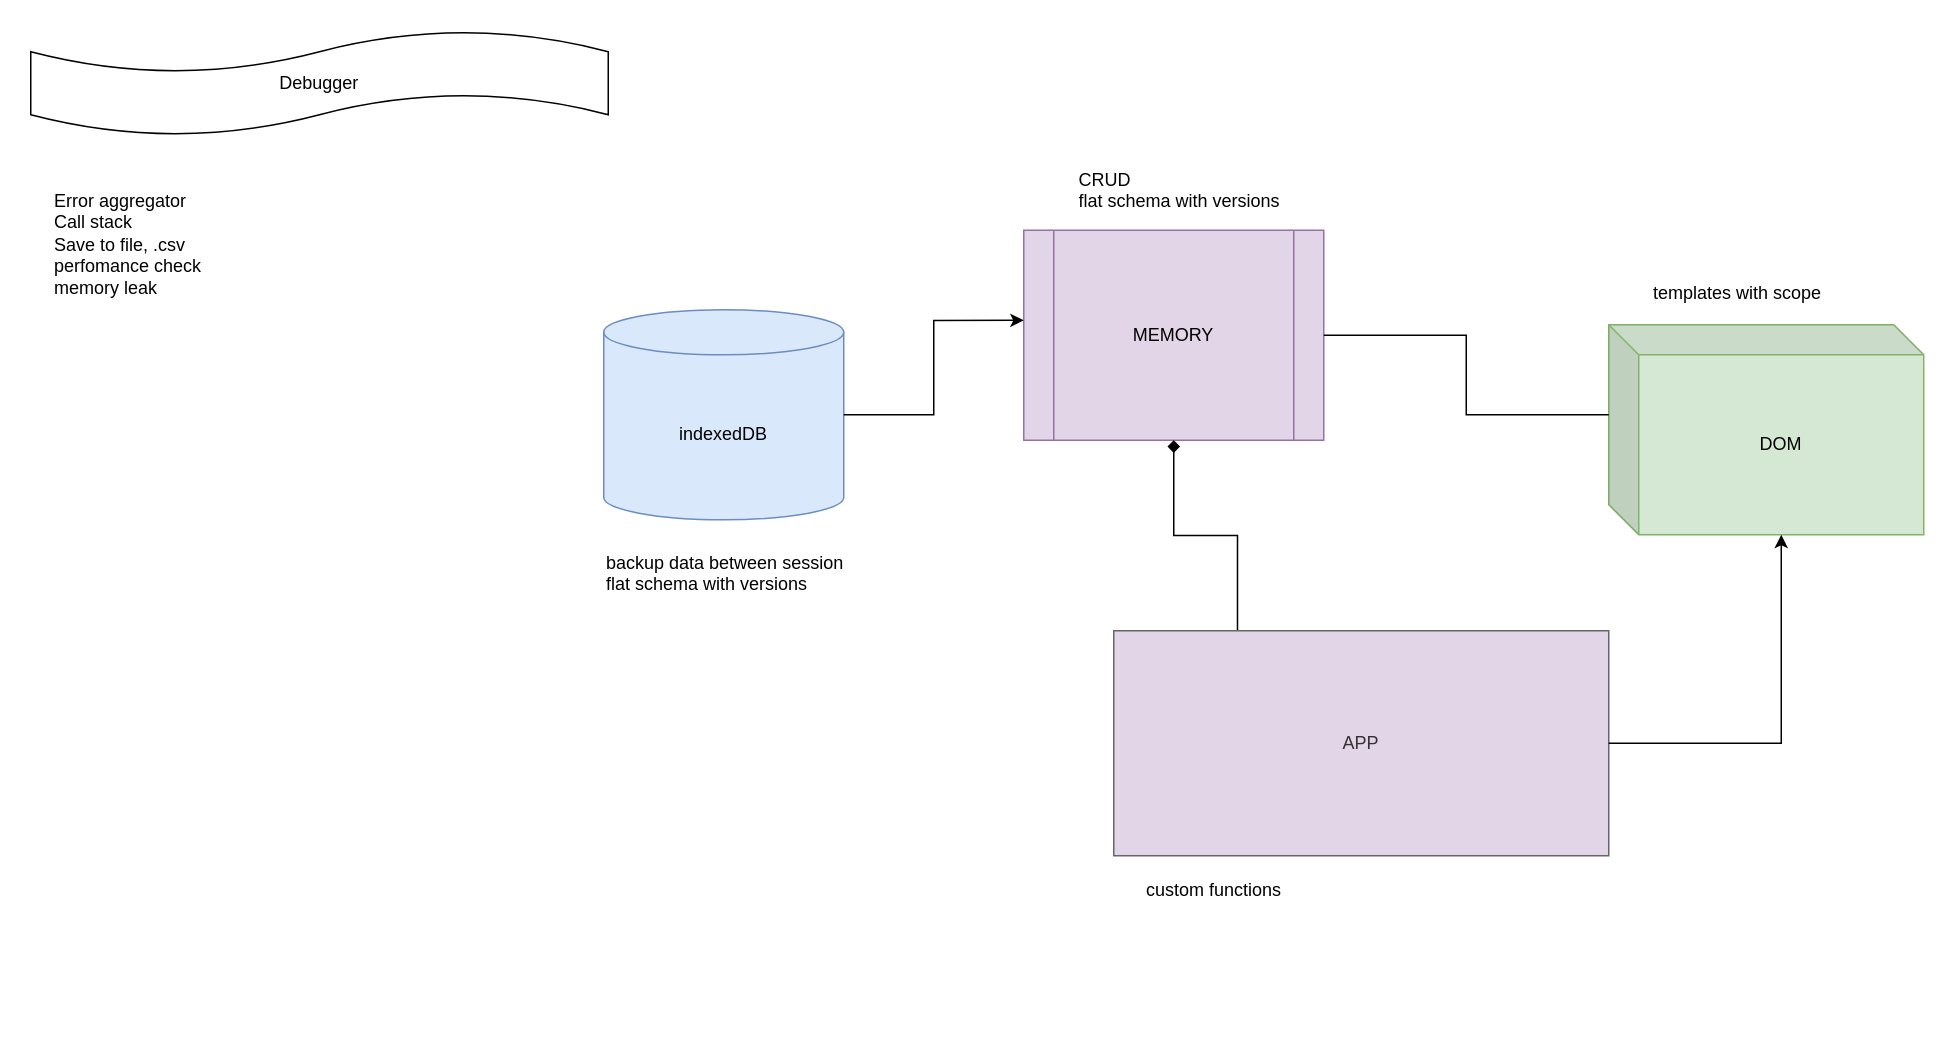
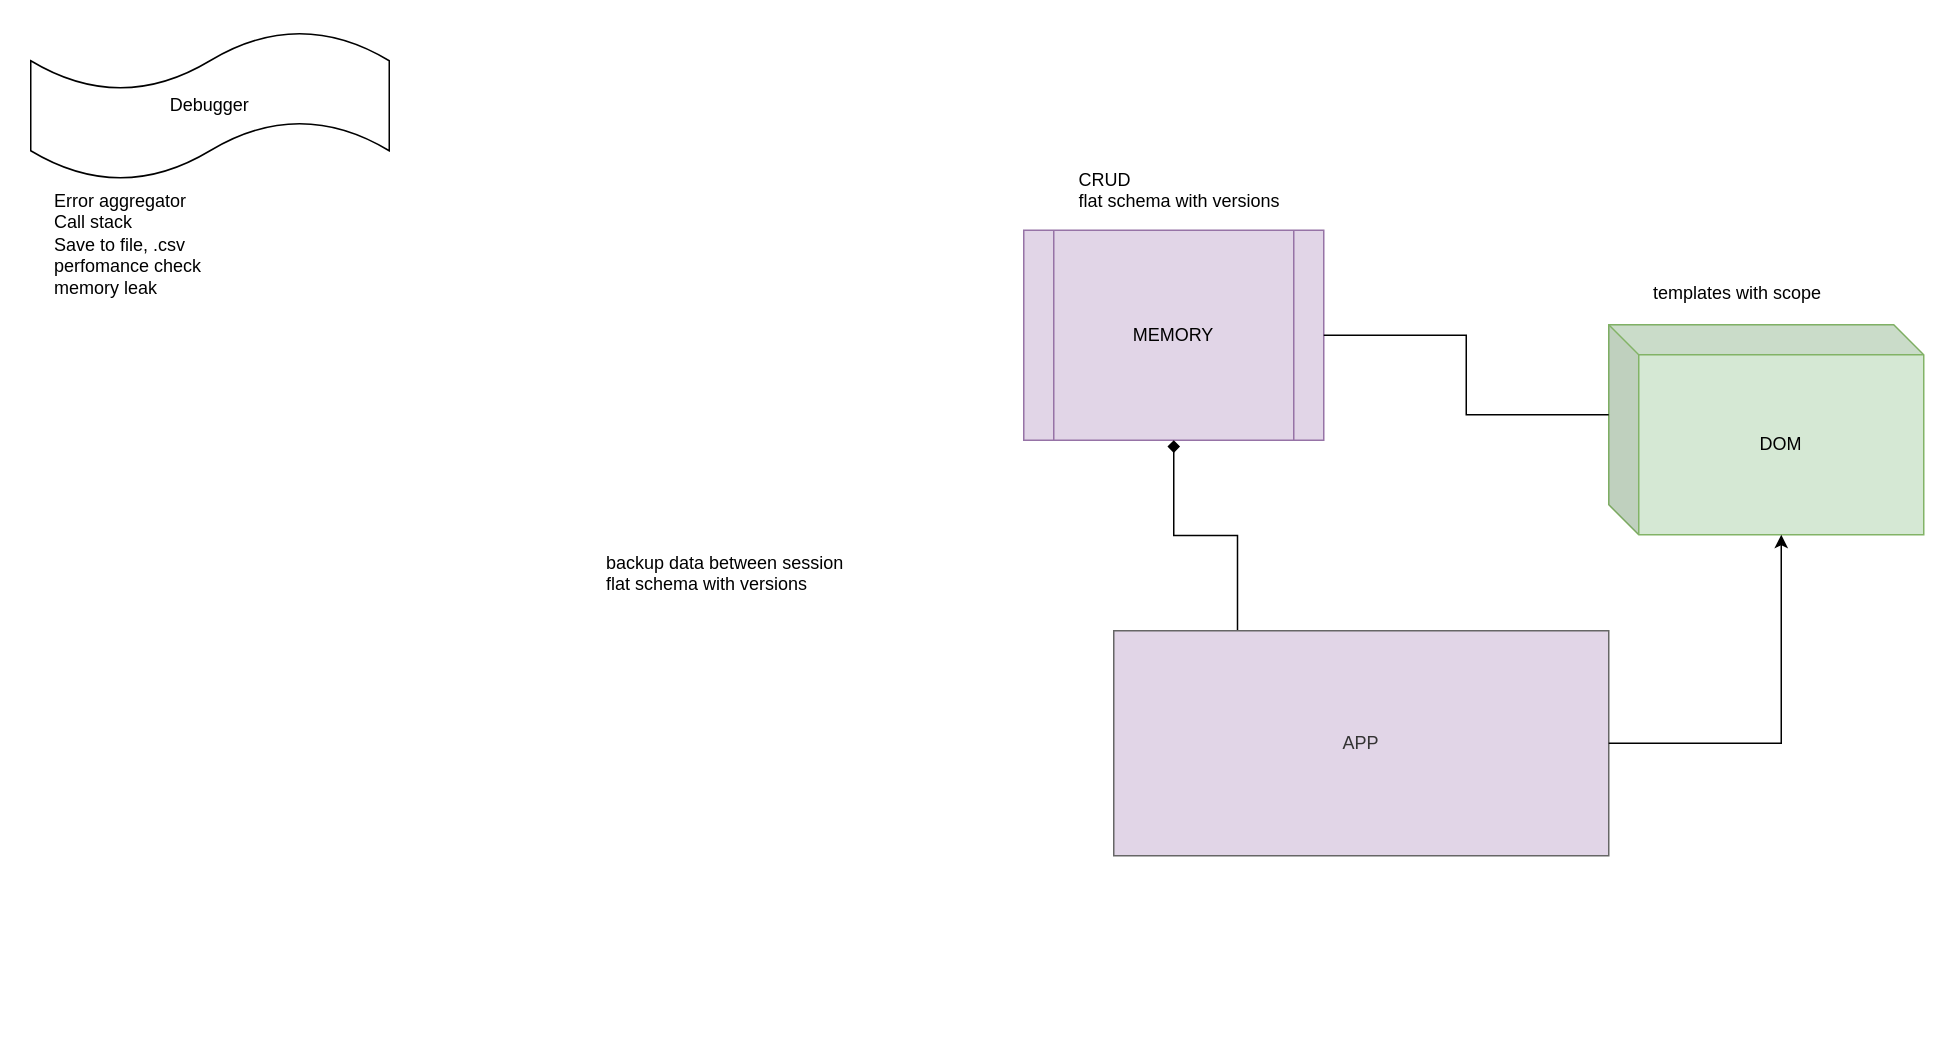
node "Debugger": size 578x105 -> 359x150
edge "indexedDB" -> "MEMORY": removed
node "indexedDB": removed
node "custom functions": removed
